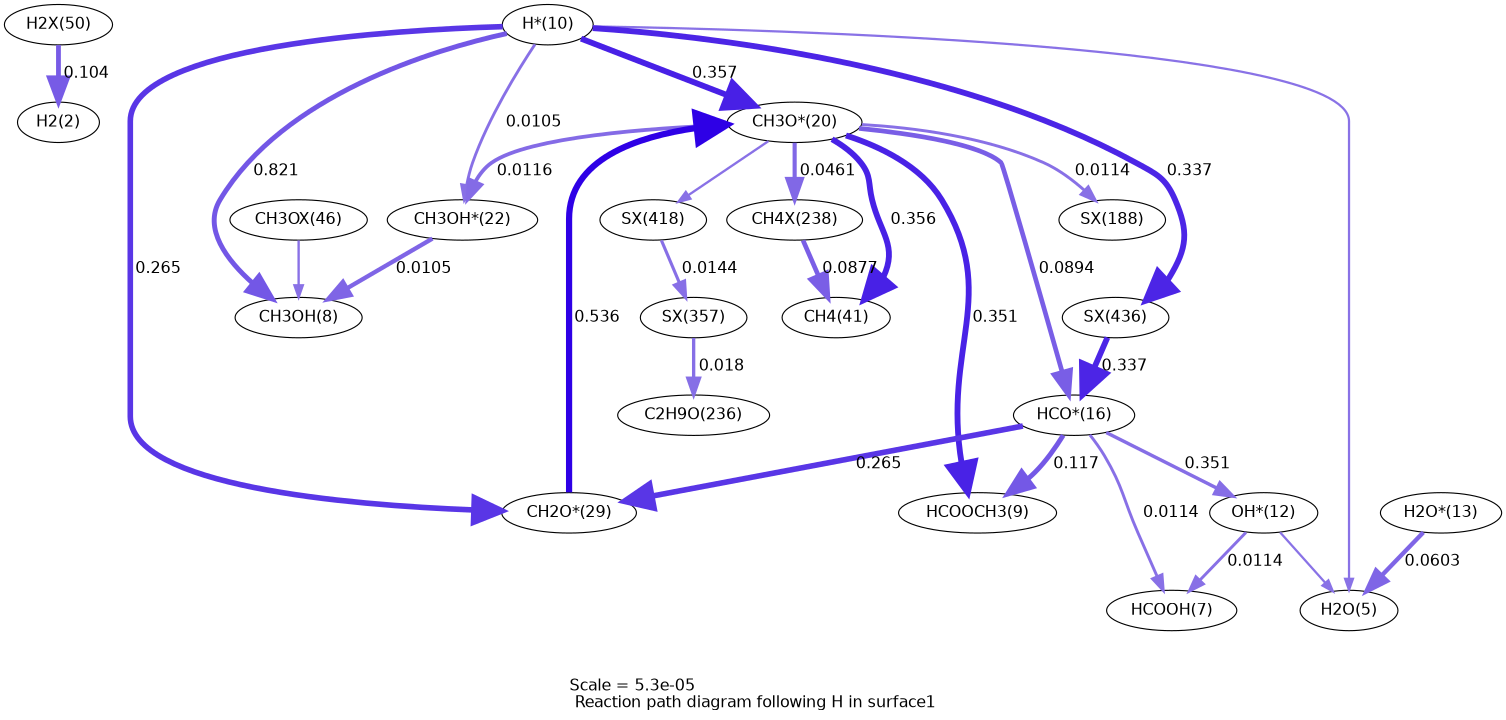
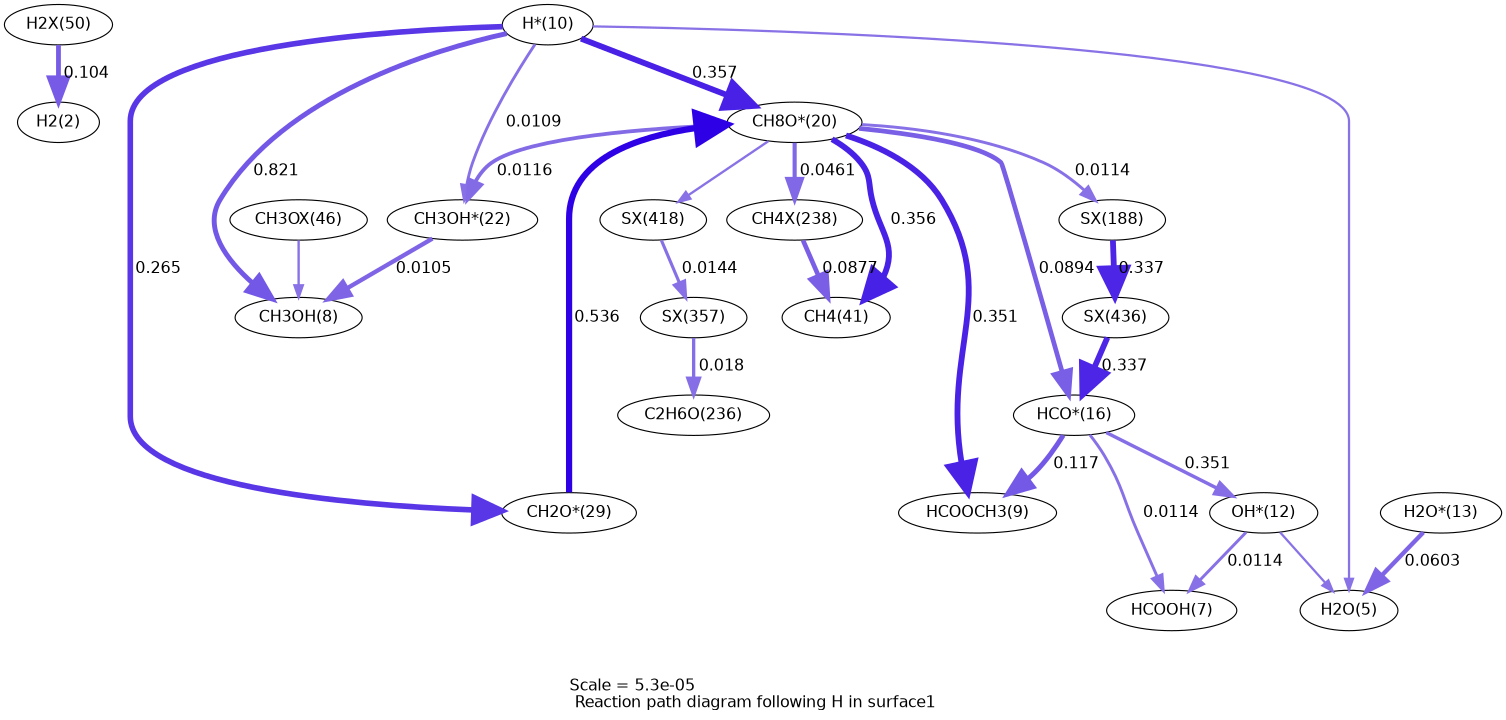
edge "H*(10)" -> "SX(436)": now "SX(188)" -> "SX(436)"
edge "H*(10)" -> "CH3OH*(22)": label " 0.0105" -> " 0.0109"
node "CH3O*(20)": label "CH3O*(20)" -> "CH8O*(20)"
node "C2H9O(236)": label "C2H9O(236)" -> "C2H6O(236)"
edge "HCO*(16)" -> "CH2O*(29)": removed, label "0.265"
